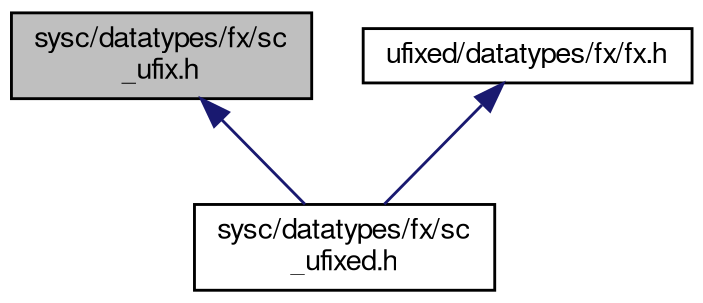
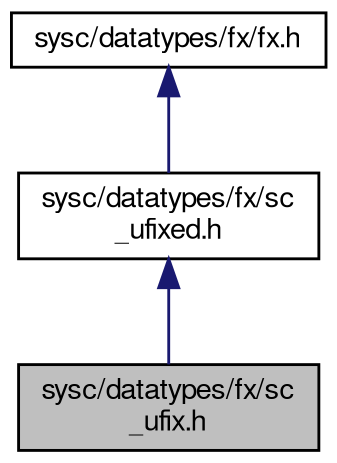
node "ufixed/datatypes/fx/fx.h": label "ufixed/datatypes/fx/fx.h" -> "sysc/datatypes/fx/fx.h"
edge "sysc/datatypes/fx/sc _ufixed.h" -> "sysc/datatypes/fx/sc _ufix.h": reversed
